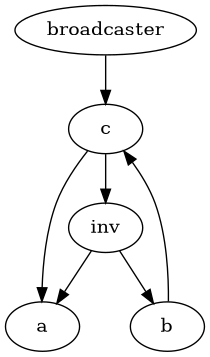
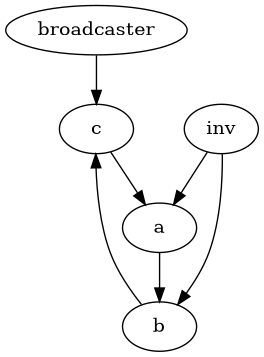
edge "c" -> "inv": removed
edge "a" -> "b": added
